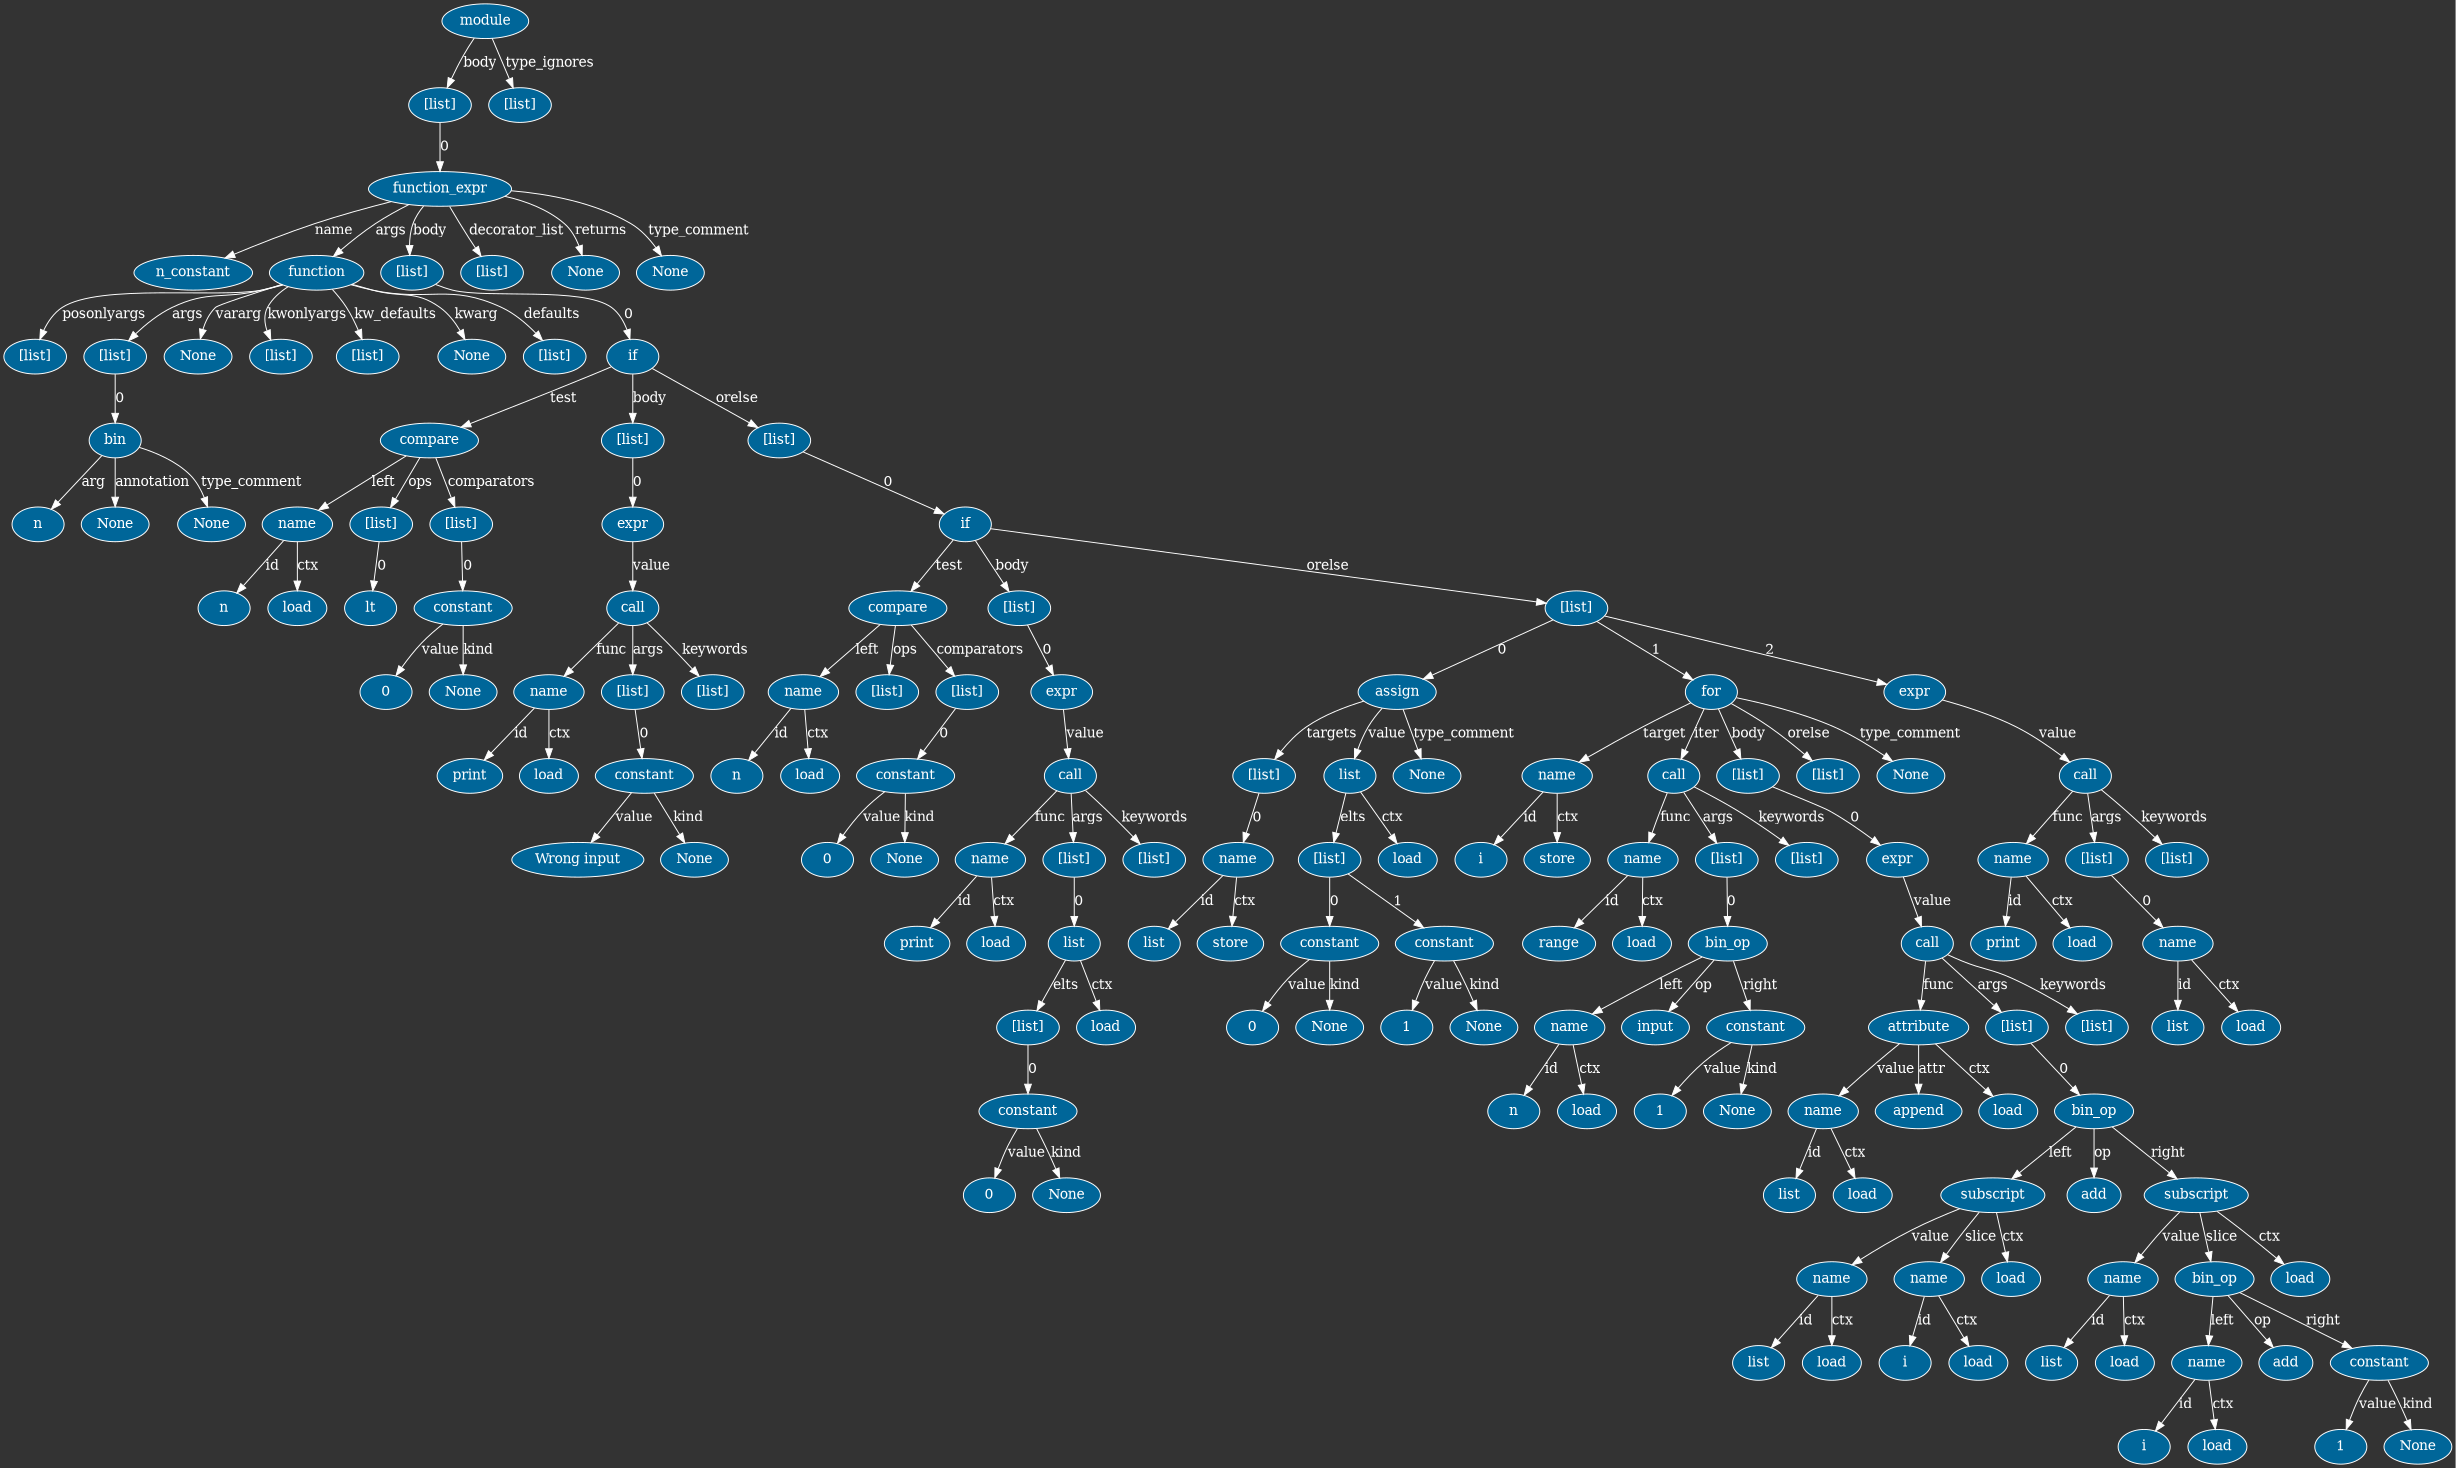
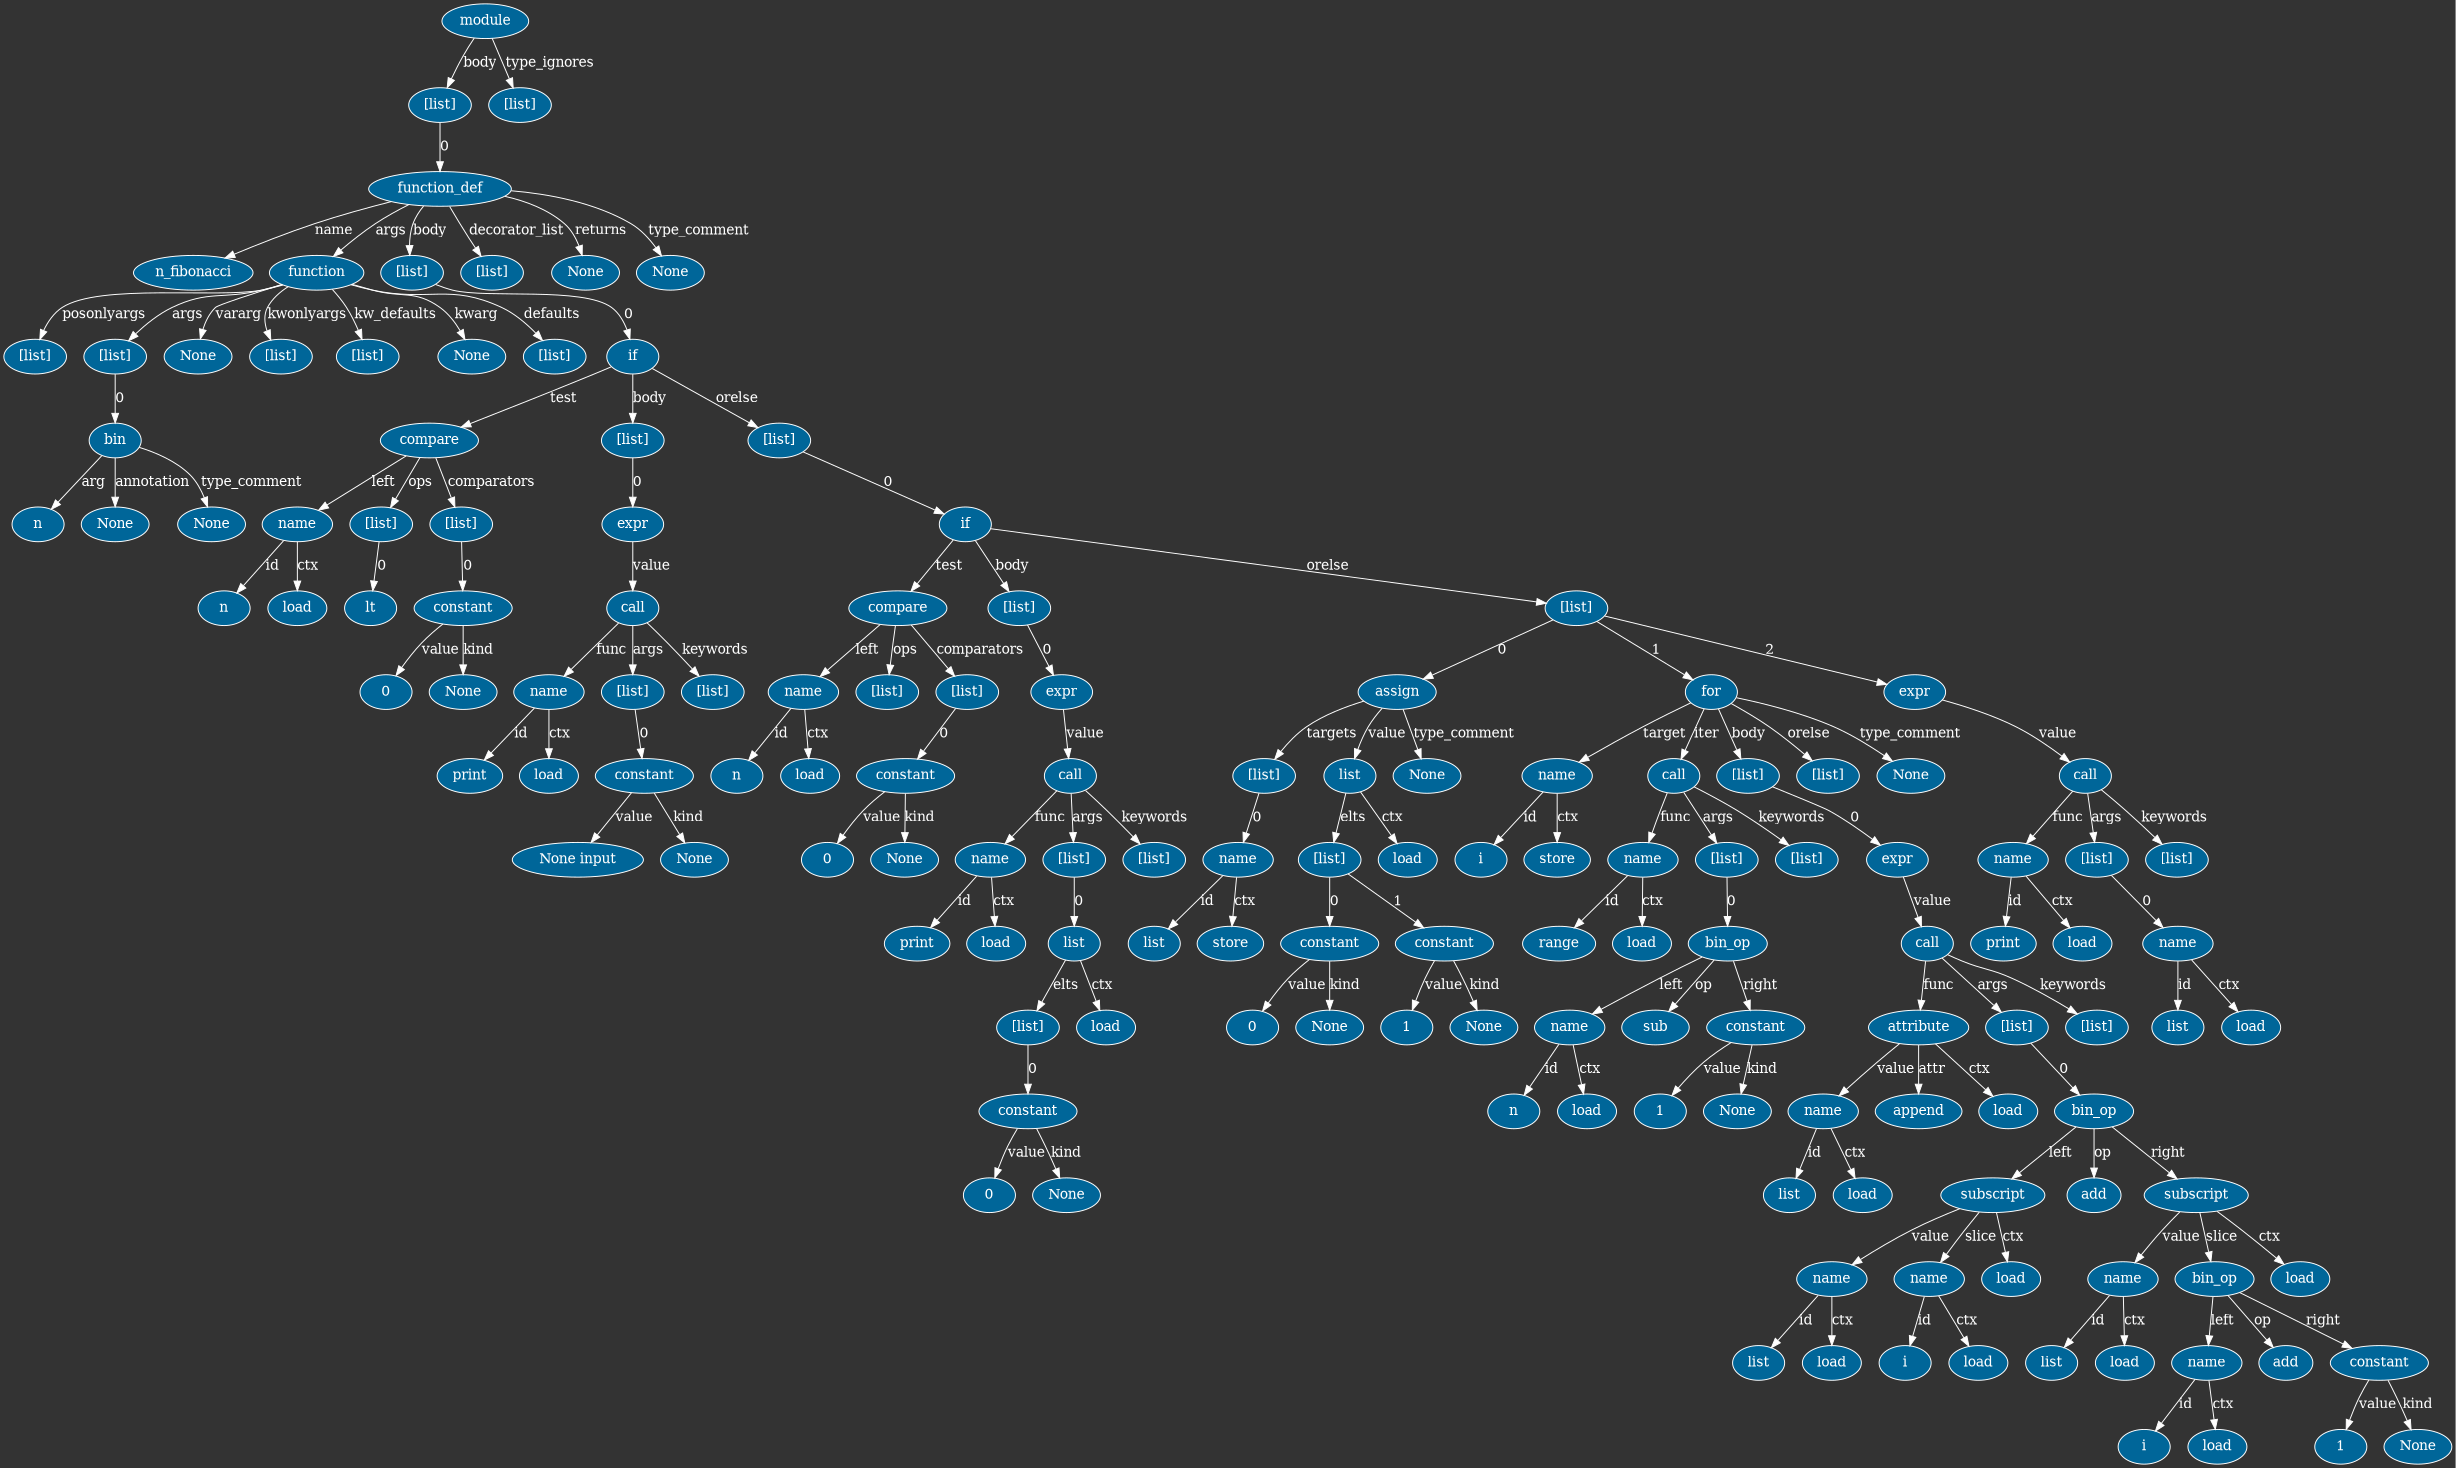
node "function_expr": label "function_expr" -> "function_def"
node "n_constant": label "n_constant" -> "n_fibonacci"
node "Wrong input": label "Wrong input" -> "None input"
node "input": label "input" -> "sub"
